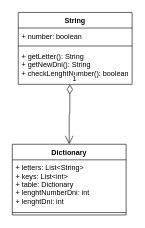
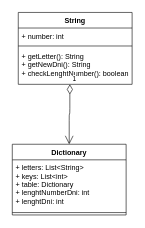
node "+ number: boolean": label "+ number: boolean" -> "+ number: int"
